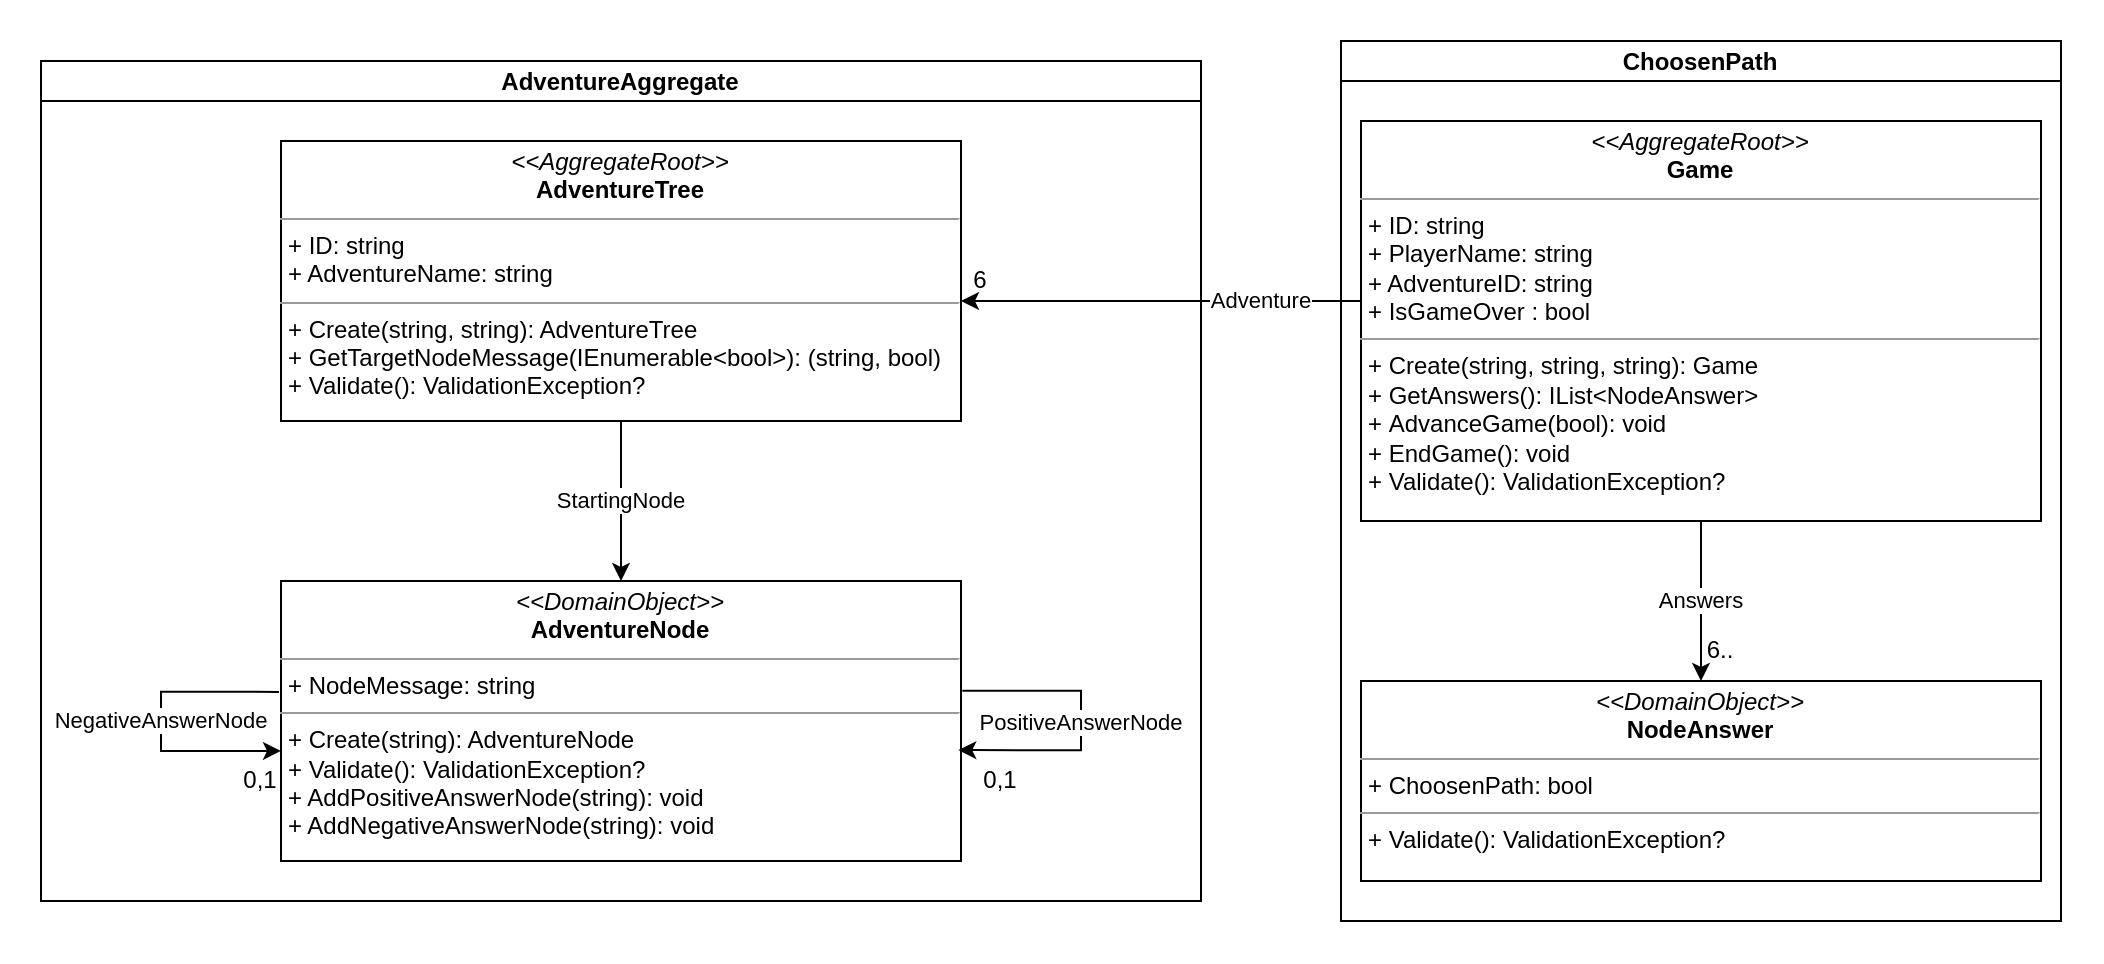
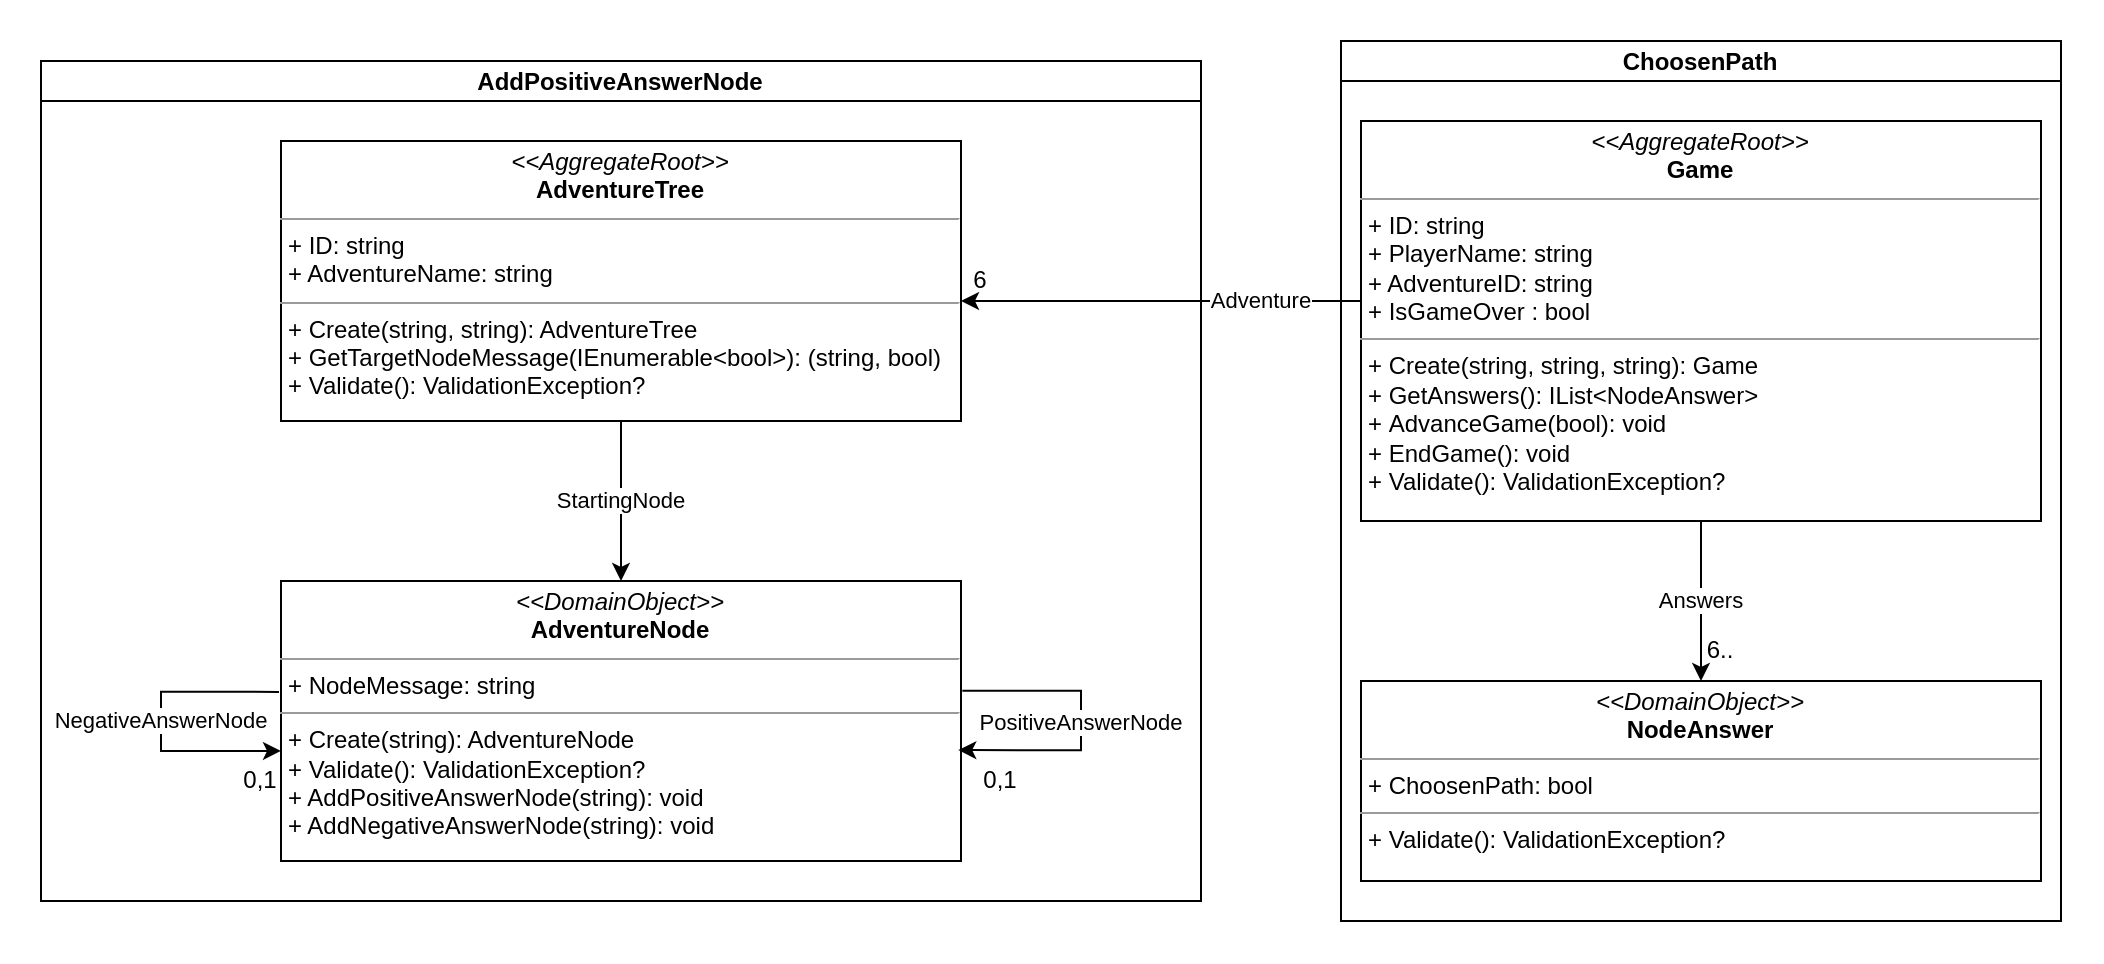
node "AdventureAggregate": label "AdventureAggregate" -> "AddPositiveAnswerNode"
